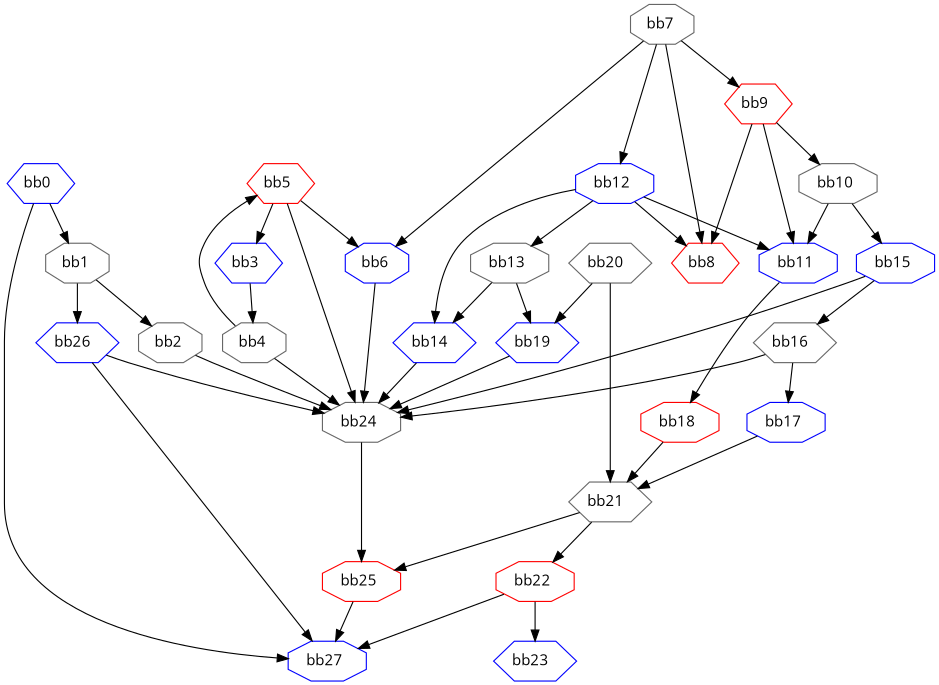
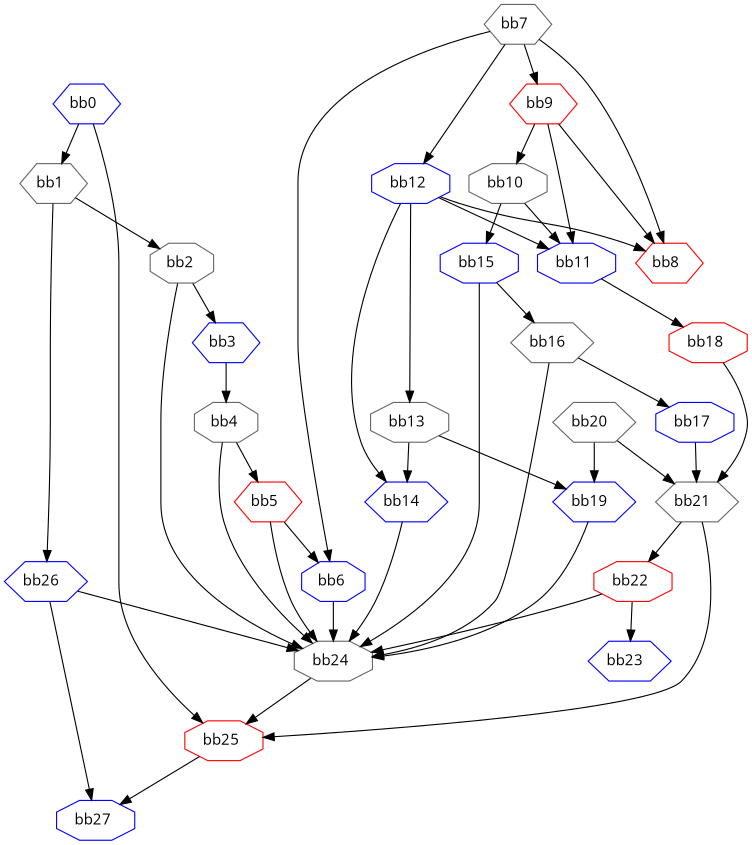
node "bb7": shape octagon -> hexagon
edge "bb5" -> "bb3": now "bb2" -> "bb3"
node "bb1": shape octagon -> hexagon
edge "bb0" -> "bb27": now "bb0" -> "bb25"
edge "bb22" -> "bb27": now "bb22" -> "bb24"
